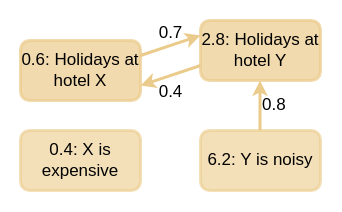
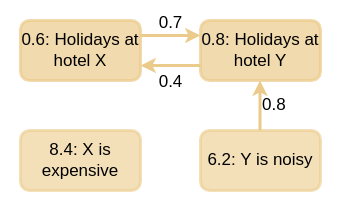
node "2.8: Holidays at hotel Y": label "2.8: Holidays at hotel Y" -> "0.8: Holidays at hotel Y"
node "0.6: Holidays at hotel X": moved (81, 71) -> (81, 51)
node "0.4: X is expensive": label "0.4: X is expensive" -> "8.4: X is expensive"
